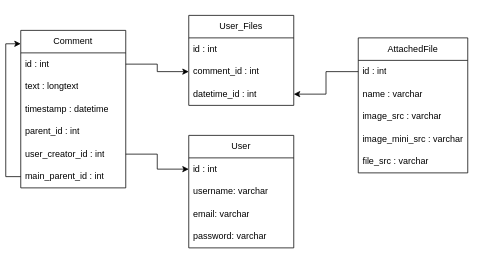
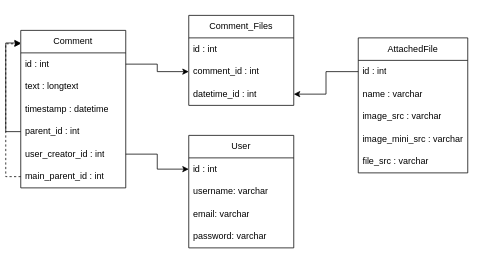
node "User_Files": label "User_Files" -> "Comment_Files"
edge "parent_id : int" -> "Comment": added
edge "main_parent_id : int" -> "Comment": style solid -> dashed
